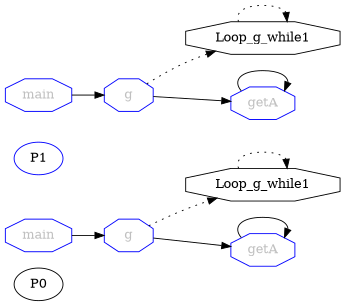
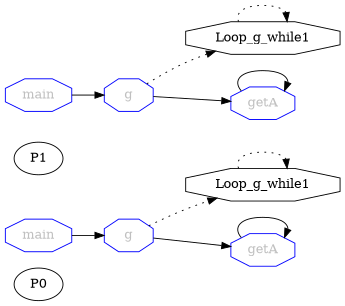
node "P1": color blue -> black
